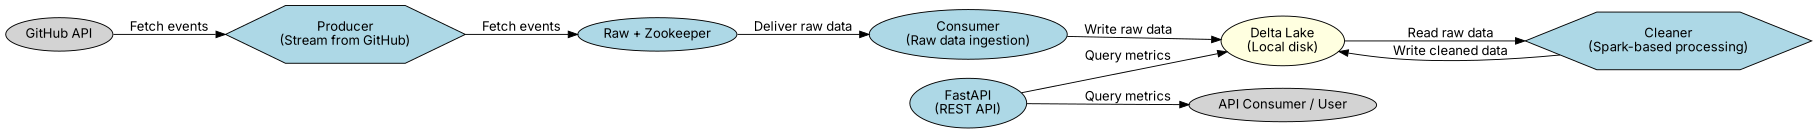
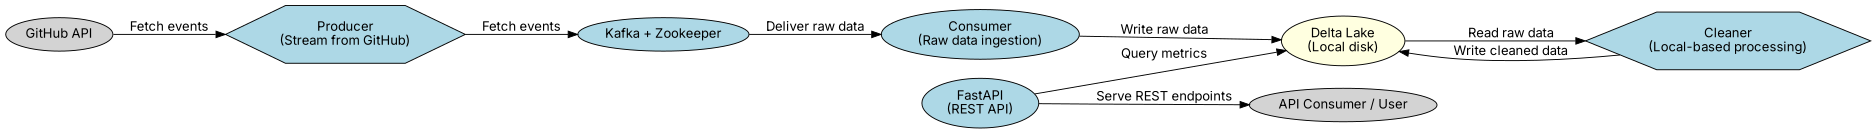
node "Raw + Zookeeper": label "Raw + Zookeeper" -> "Kafka + Zookeeper"
node "Cleaner (Spark-based processing)": label "Cleaner (Spark-based processing)" -> "Cleaner (Local-based processing)"
edge "FastAPI (REST API)" -> "API Consumer / User": label "Query metrics" -> "Serve REST endpoints"
